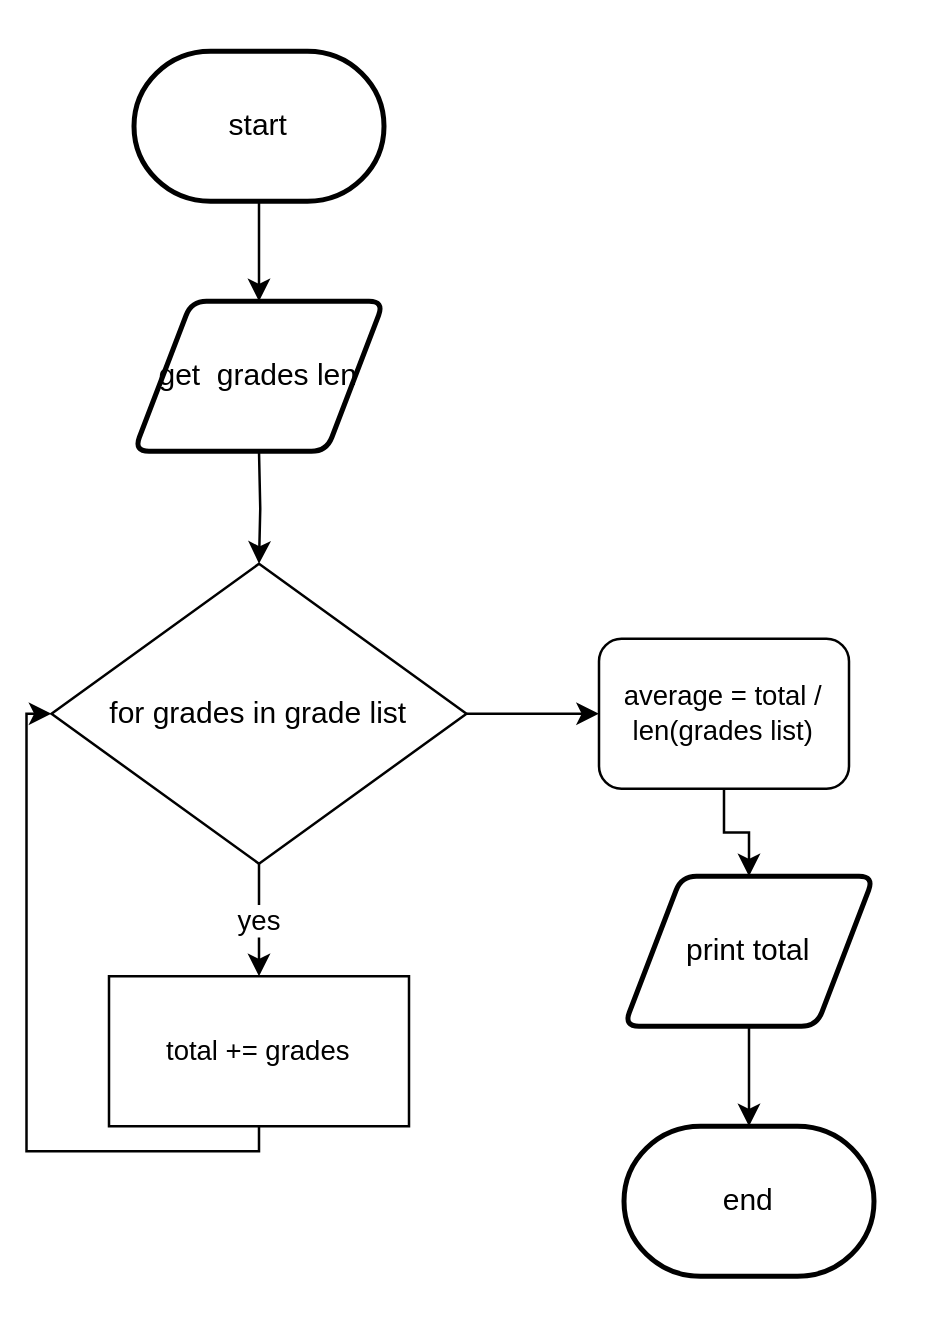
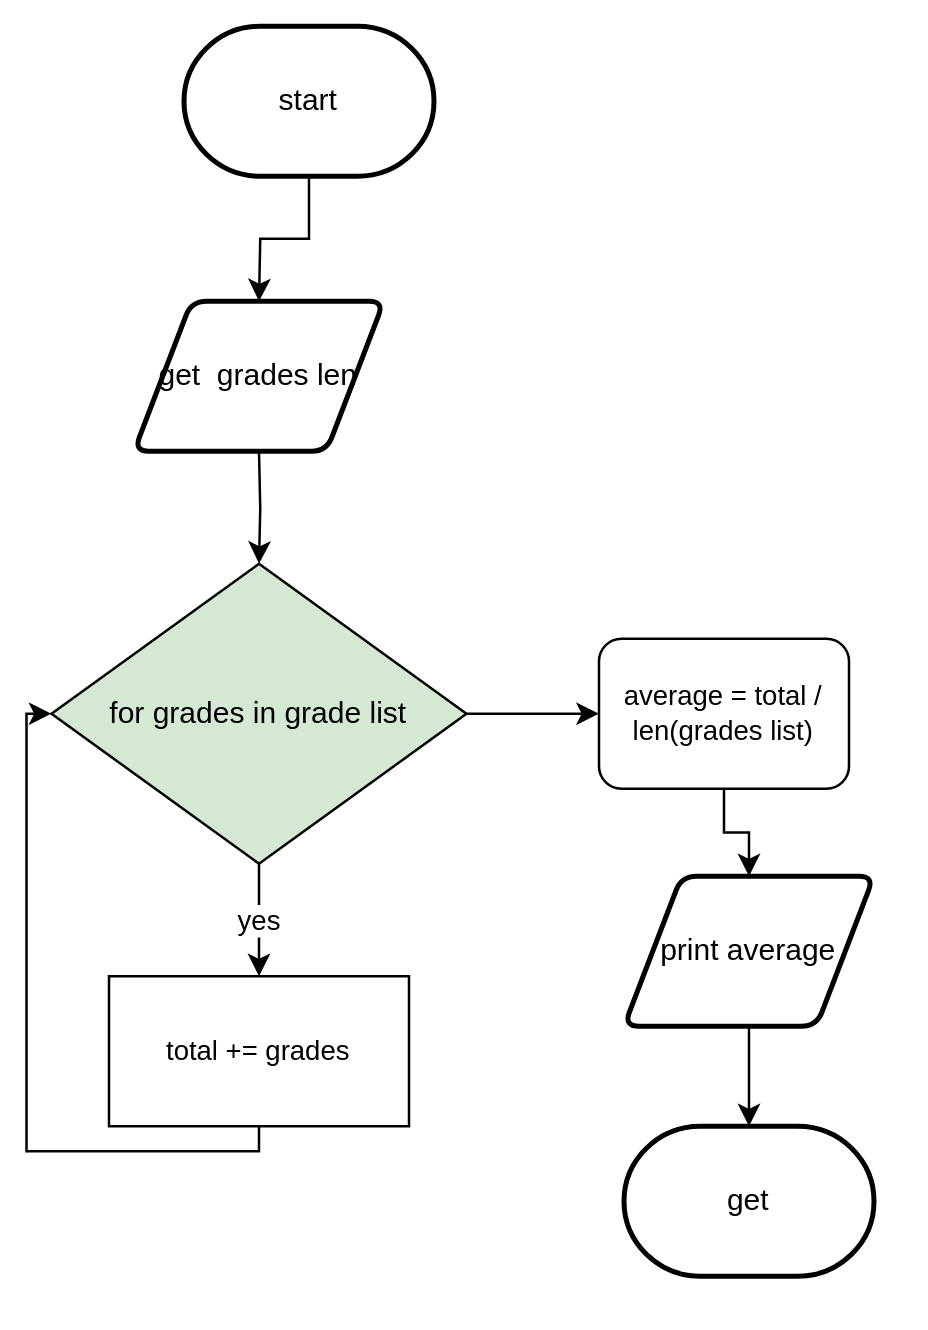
node "start": moved (259, 126) -> (309, 101)
node "for grades in grade list": fillcolor #ffffff -> #d5e8d4
node "print total": label "print total" -> "print average"
node "end": label "end" -> "get"
